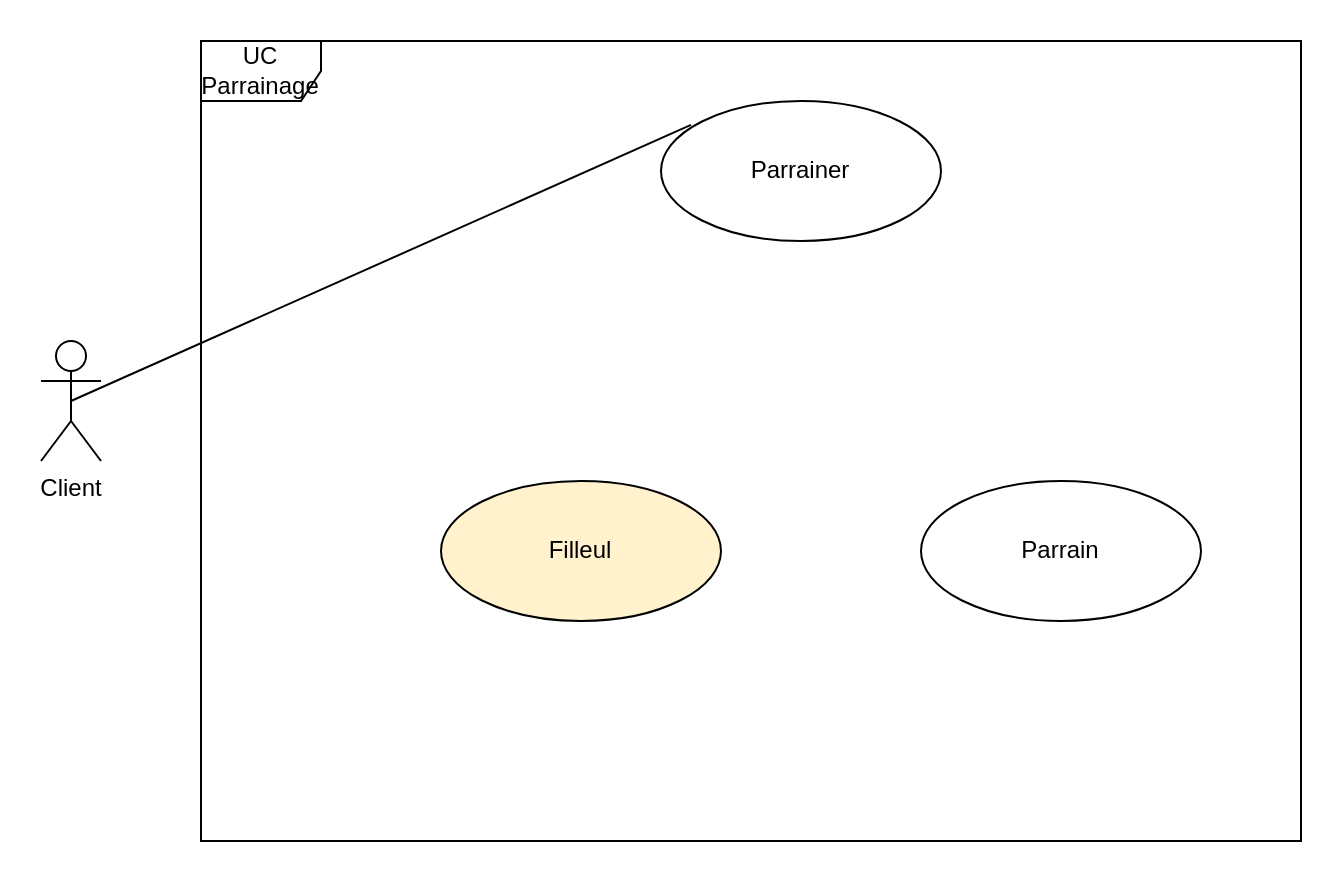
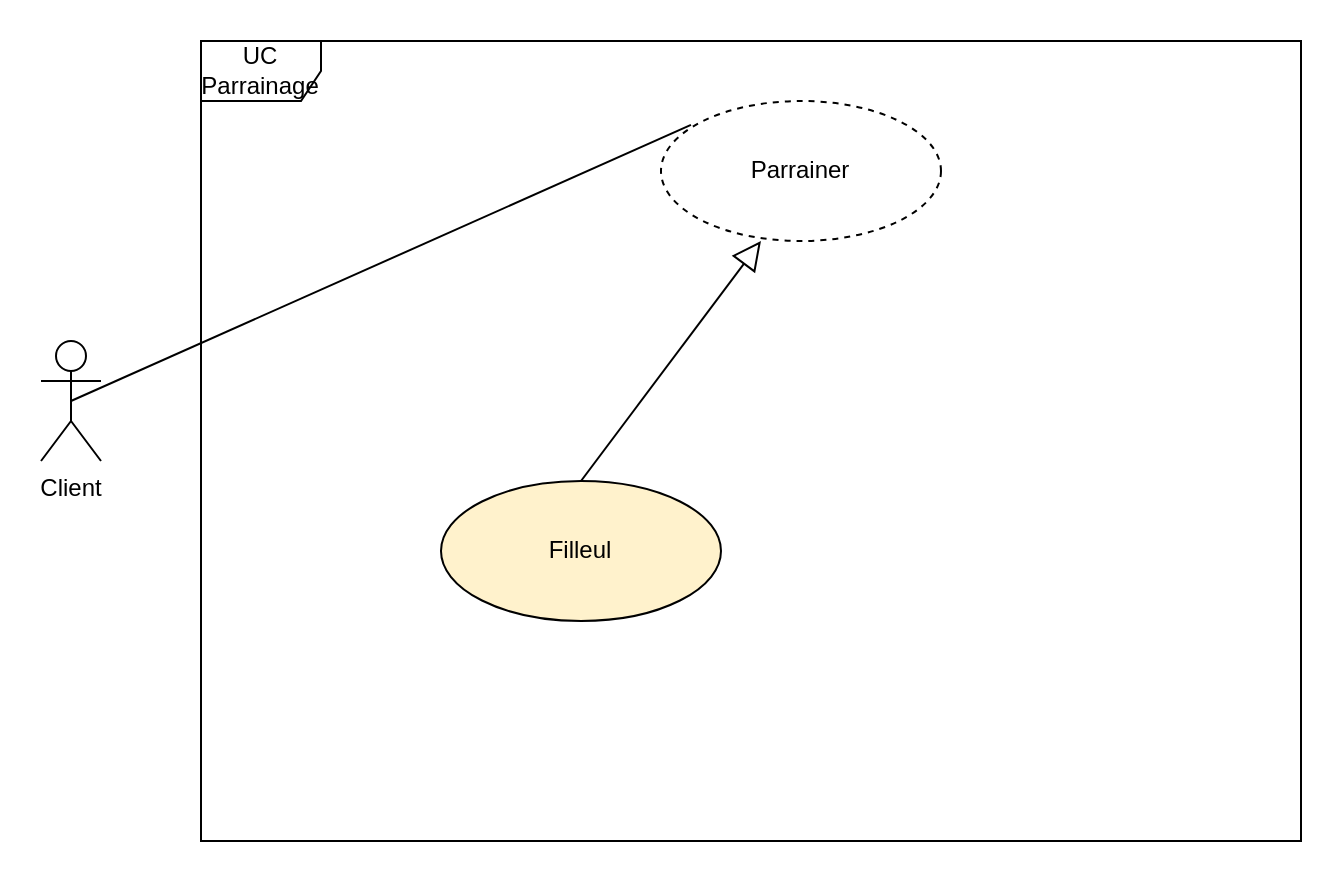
node "Parrainer": style solid -> dashed
edge "Filleul" -> "Parrainer": added
node "Parrain": removed
